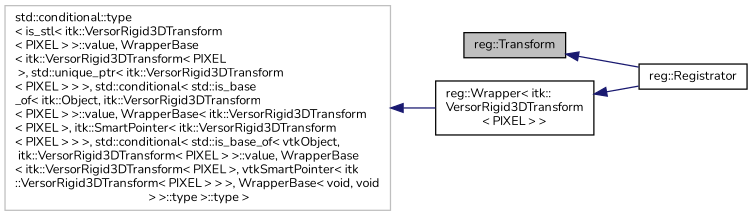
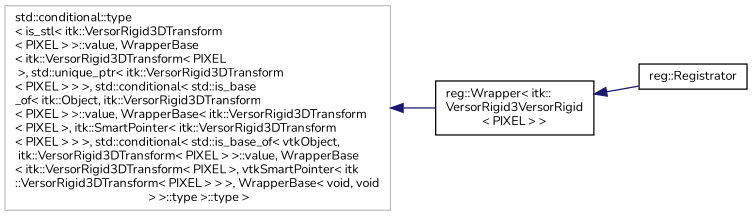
node "reg::Transform": removed
node "reg::Wrapper< itk:: VersorRigid3DTransform < PIXEL > >": label "reg::Wrapper< itk:: VersorRigid3DTransform < PIXEL > >" -> "reg::Wrapper< itk:: VersorRigid3VersorRigid < PIXEL > >"
